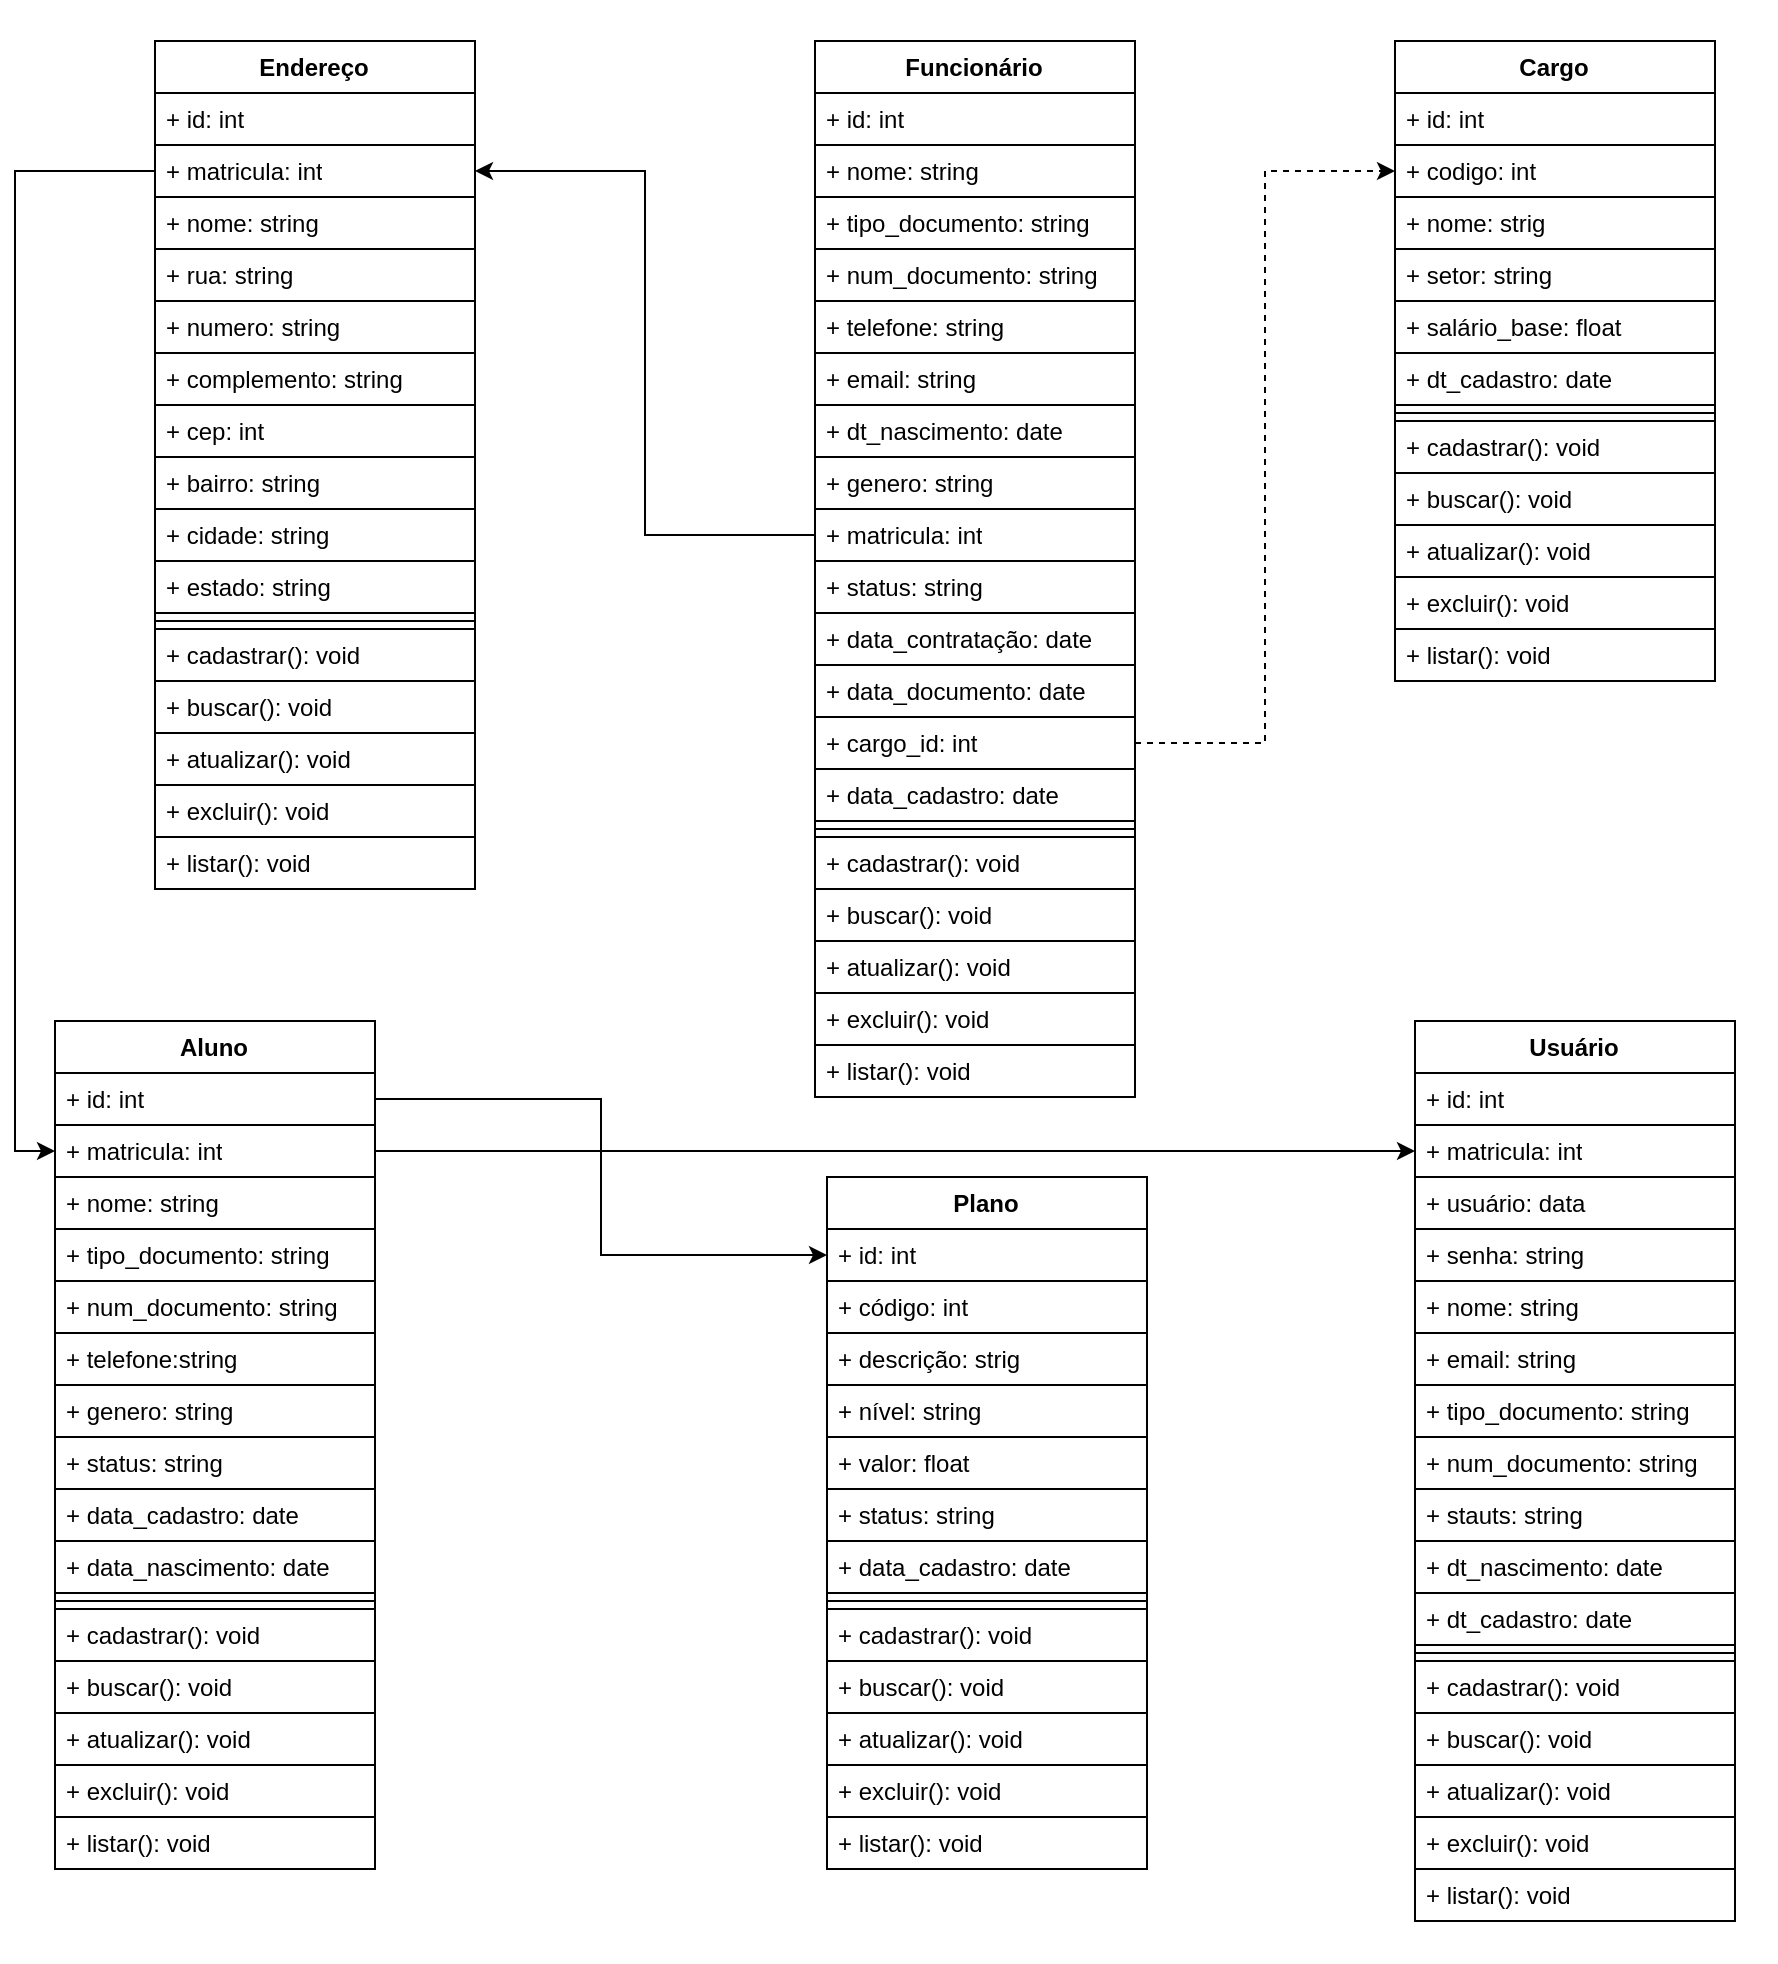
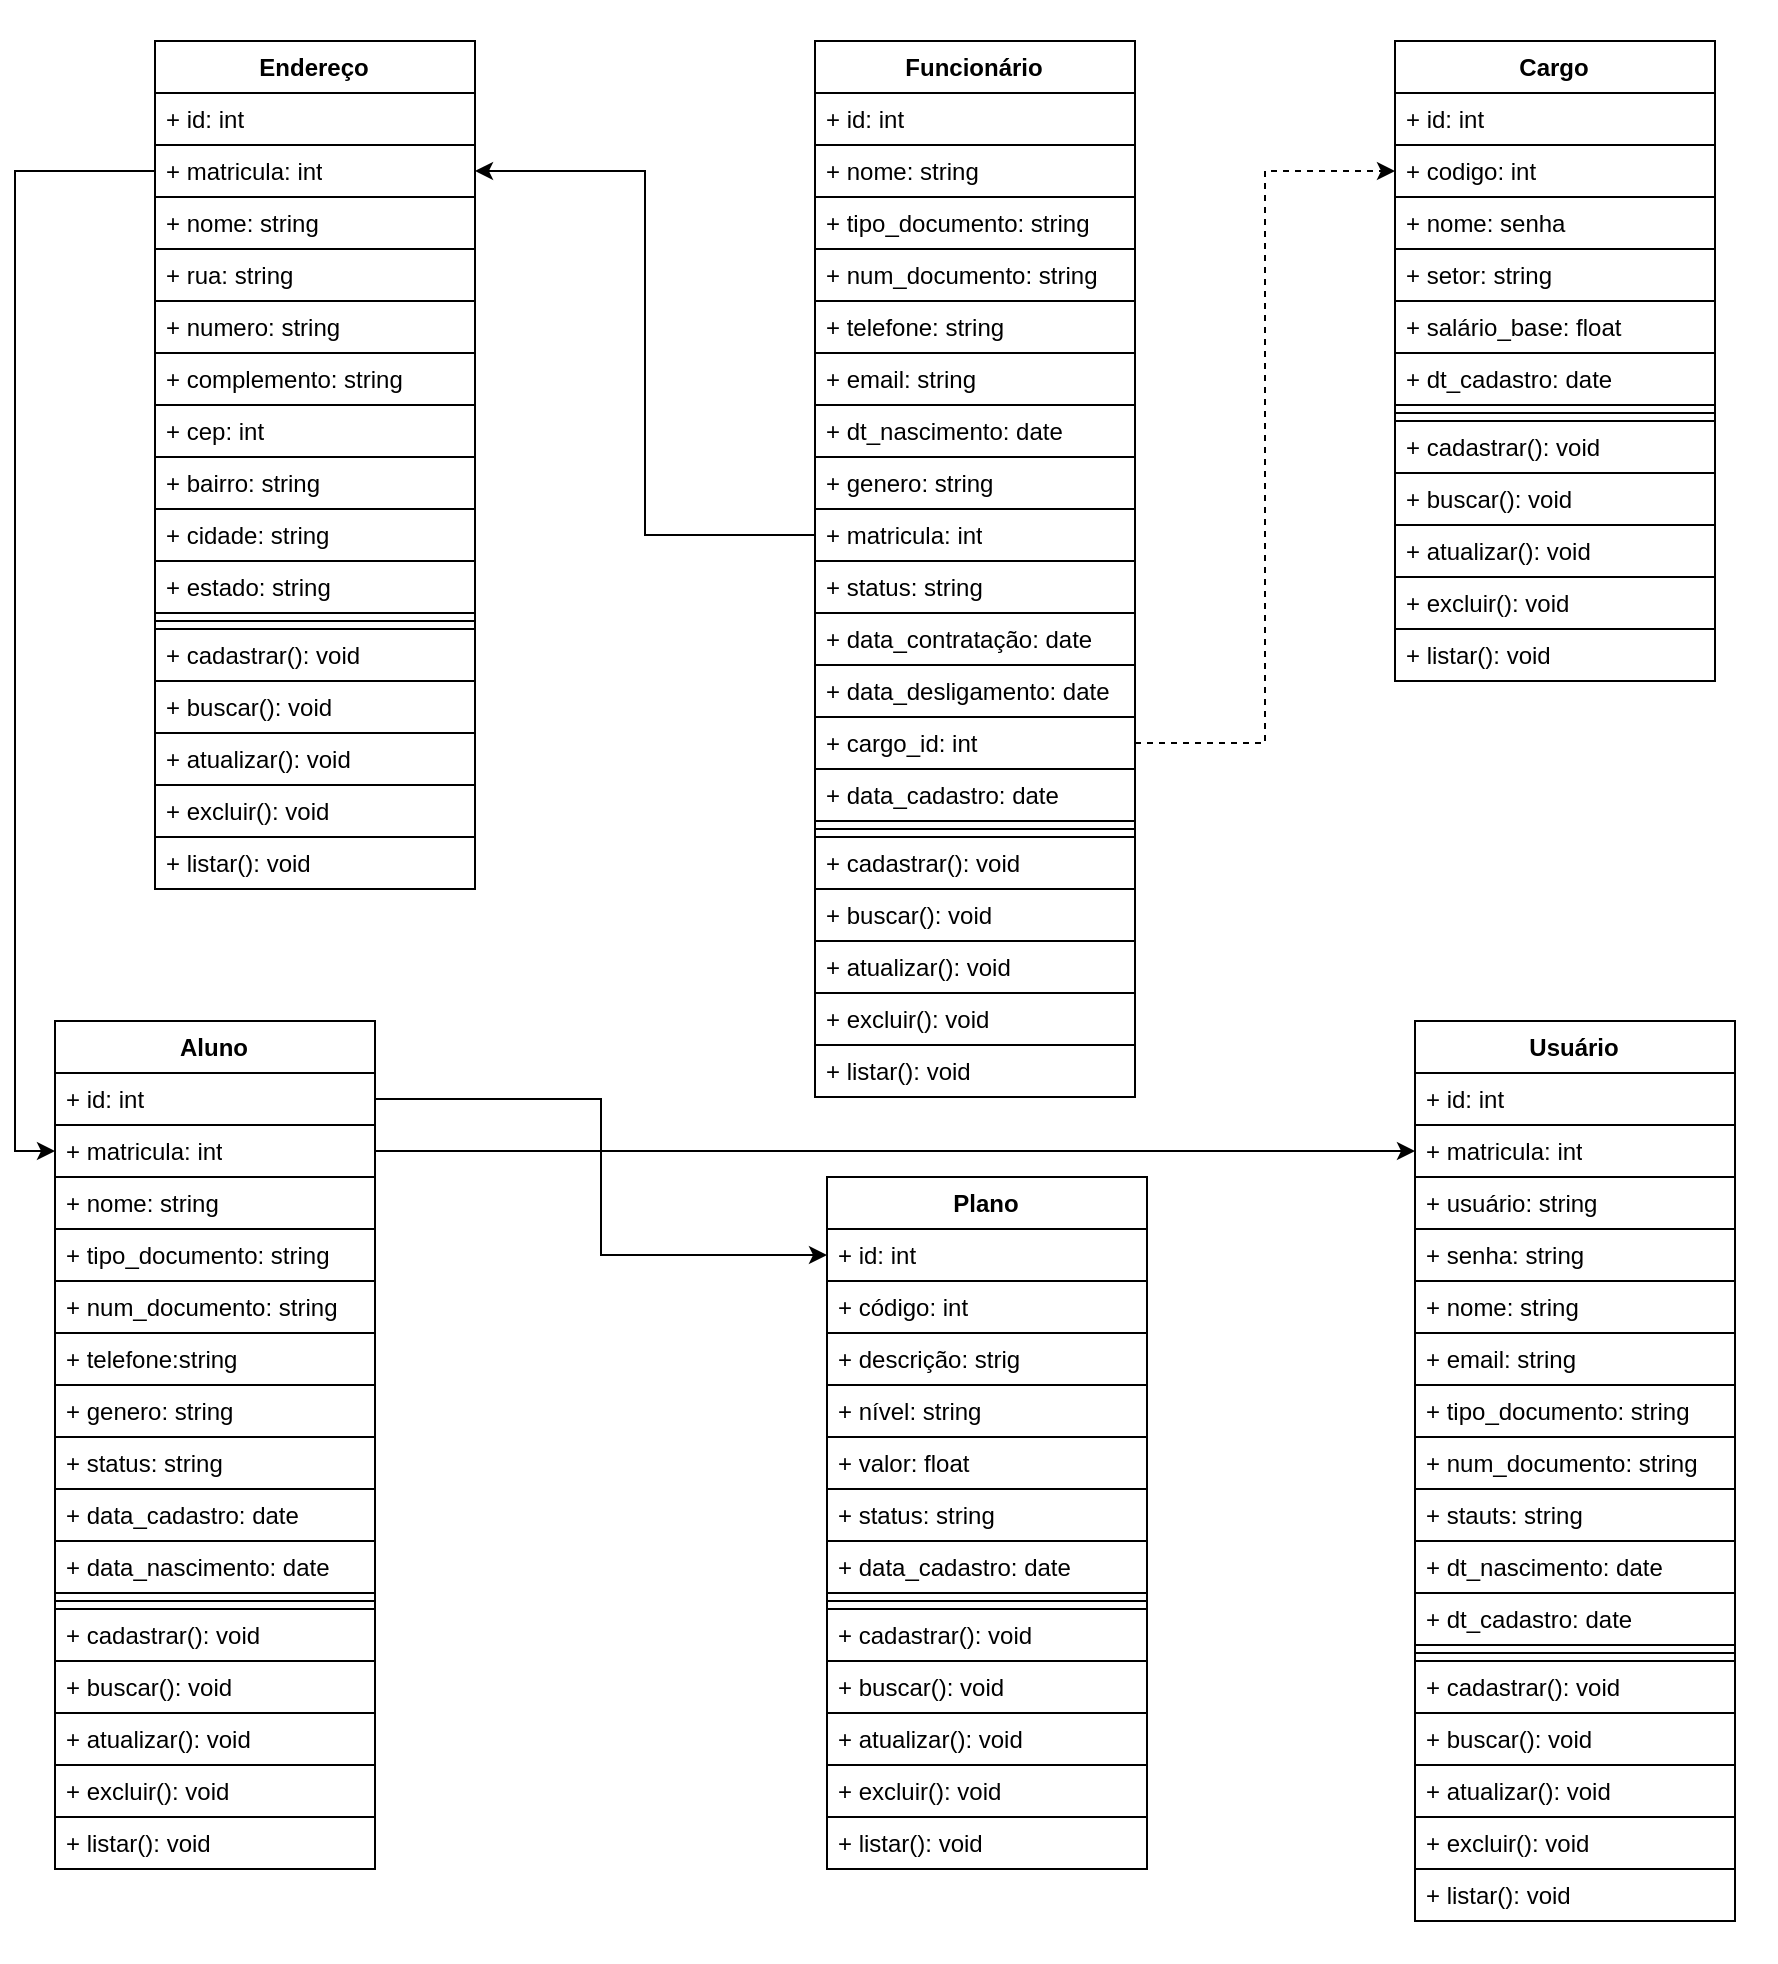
node "+ nome: strig": label "+ nome: strig" -> "+ nome: senha"
node "+ data_documento: date": label "+ data_documento: date" -> "+ data_desligamento: date"
node "+ usuário: data": label "+ usuário: data" -> "+ usuário: string"
